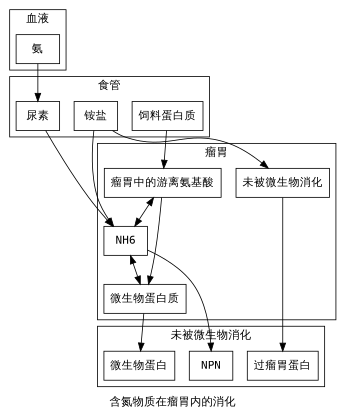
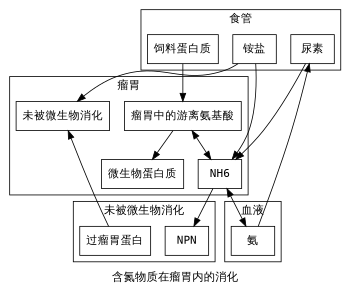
edge "NH6" -- "微生物蛋白质": now "NH6" -- "氨"
edge "未被微生物消化" -> "过瘤胃蛋白": reversed
node "微生物蛋白": removed
